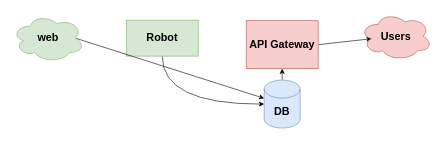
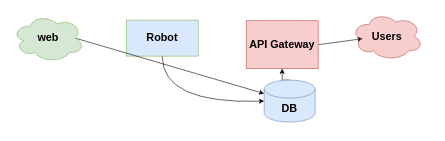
node "Users": moved (396, 36) -> (387, 36)
node "Robot": fillcolor #d5e8d4 -> #dae8fc
node "DB": size 36x48 -> 51x42
